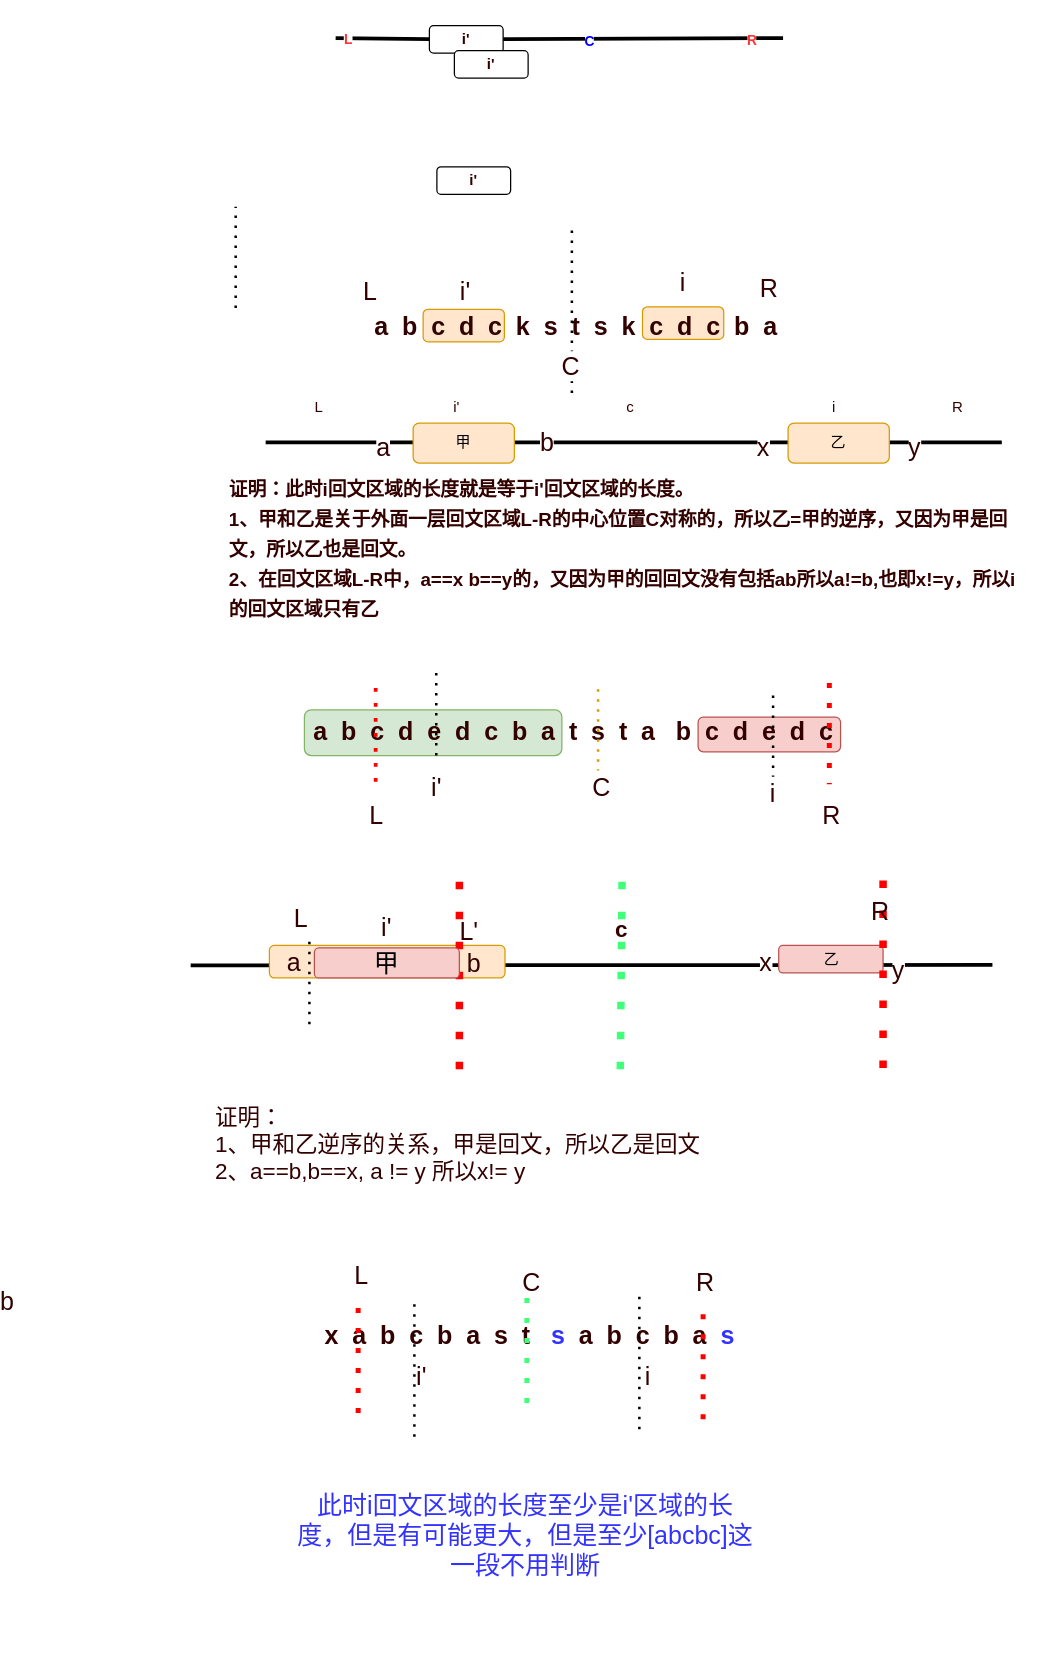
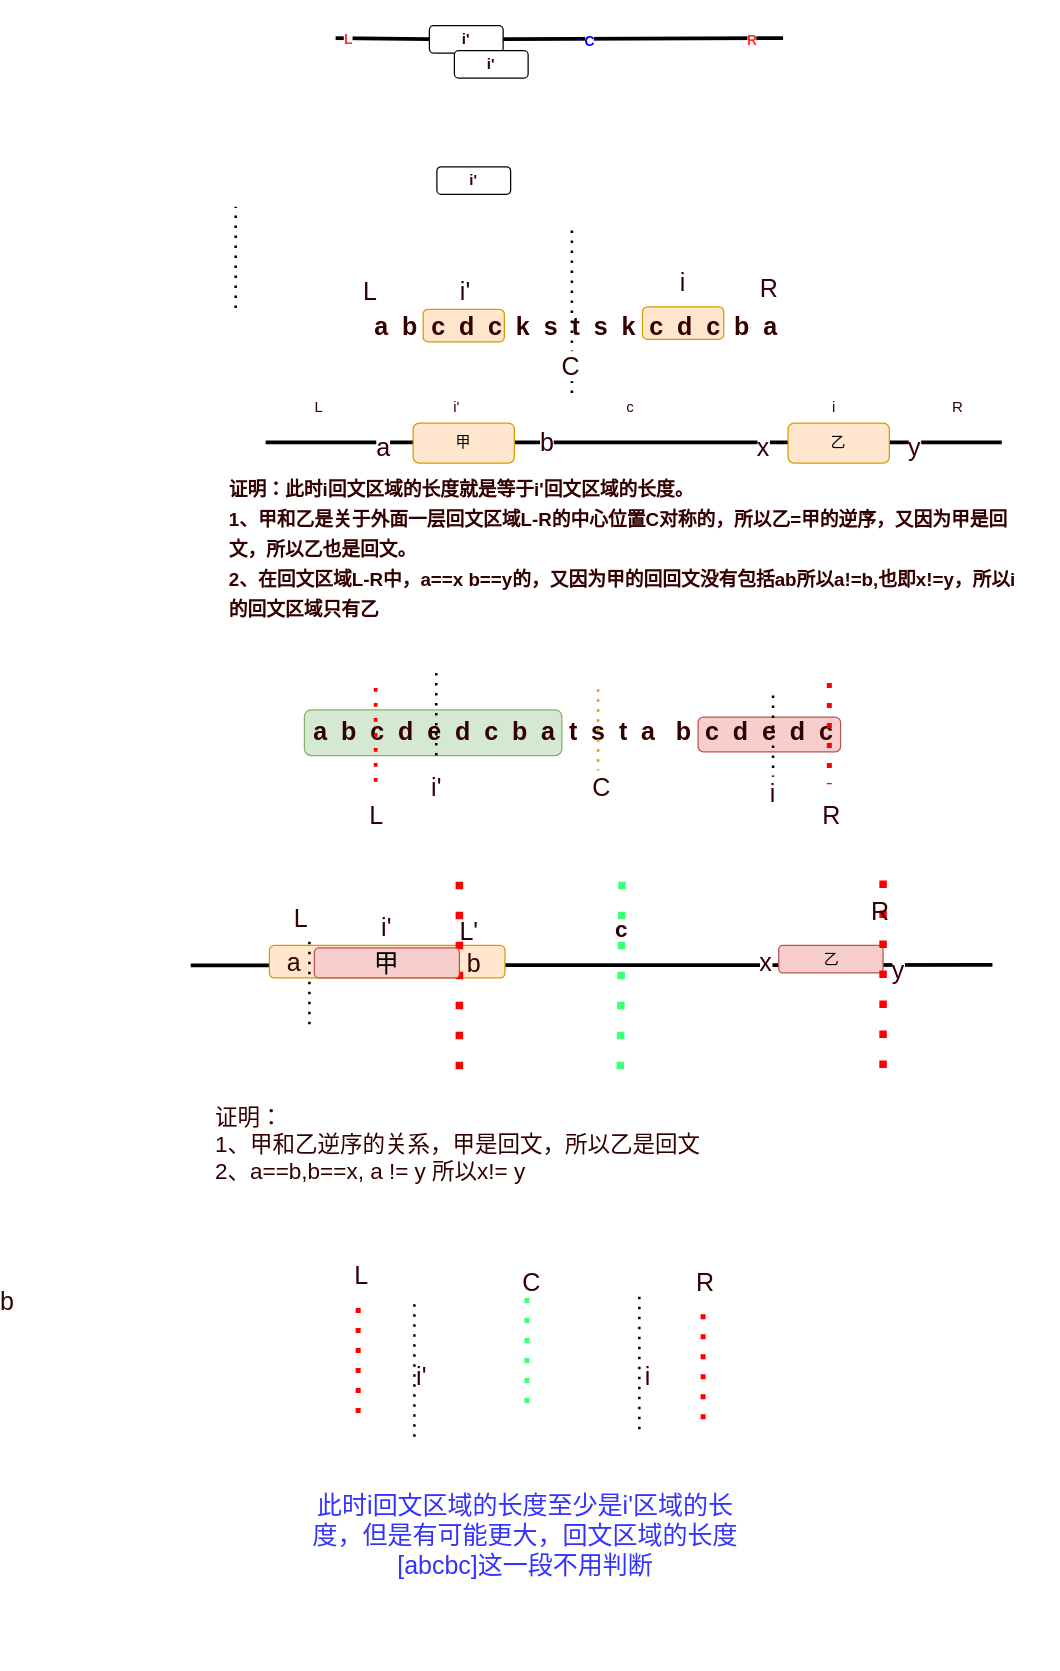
node "x a b c b a s t s a b c b a s": removed
node "此时i回文区域的长度至少是i'区域的长度，但是有可能更大，但是至少[abcbc]这一段不用判断": label "此时i回文区域的长度至少是i'区域的长度，但是有可能更大，但是至少[abcbc]这一段不用判断" -> "此时i回文区域的长度至少是i'区域的长度，但是有可能更大，回文区域的长度[abcbc]这一段不用判断"
